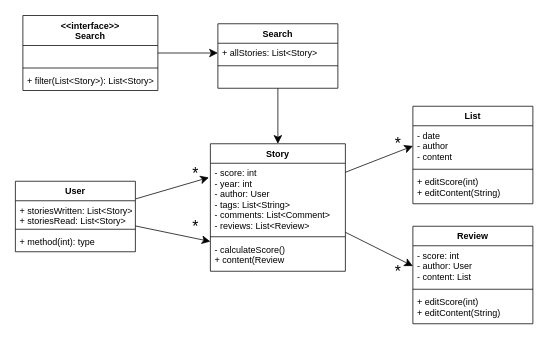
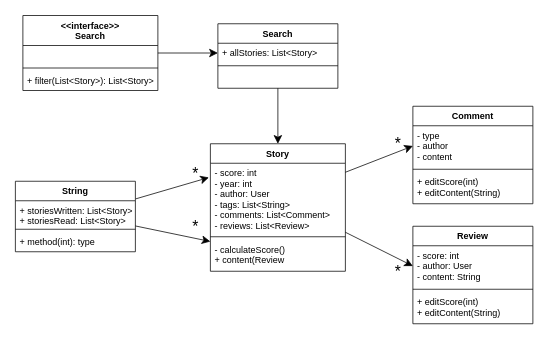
node "List": label "List" -> "Comment"
node "- date - author - content": label "- date - author - content" -> "- type - author - content"
node "User": label "User" -> "String"
node "- score: int - author: User - content: List": label "- score: int - author: User - content: List" -> "- score: int - author: User - content: String"
